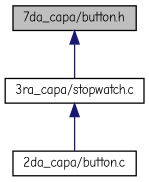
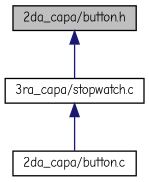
node "7da_capa/button.h": label "7da_capa/button.h" -> "2da_capa/button.h"
